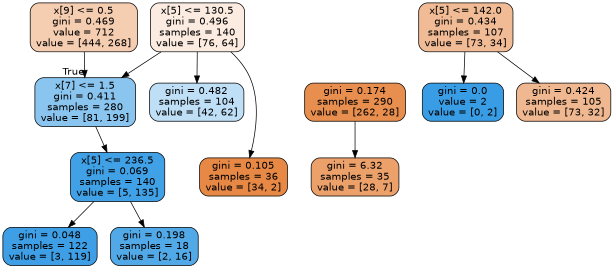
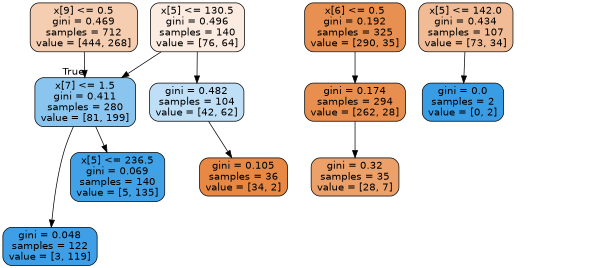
node "x[9] <= 0.5 gini = 0.469 value = 712 value = [444, 268]": label "x[9] <= 0.5 gini = 0.469 value = 712 value = [444, 268]" -> "x[9] <= 0.5 gini = 0.469 samples = 712 value = [444, 268]"
node "x[6] <= 0.5 gini = 0.192 samples = 325 value = [290, 35]": added
edge "x[5] <= 130.5 gini = 0.496 samples = 140 value = [76, 64]" -> "gini = 0.105 samples = 36 value = [34, 2]": now "gini = 0.482 samples = 104 value = [42, 62]" -> "gini = 0.105 samples = 36 value = [34, 2]"
node "gini = 0.174 samples = 290 value = [262, 28]": label "gini = 0.174 samples = 290 value = [262, 28]" -> "gini = 0.174 samples = 294 value = [262, 28]"
node "gini = 0.0 value = 2 value = [0, 2]": label "gini = 0.0 value = 2 value = [0, 2]" -> "gini = 0.0 samples = 2 value = [0, 2]"
node "gini = 0.424 samples = 105 value = [73, 32]": removed
node "gini = 6.32 samples = 35 value = [28, 7]": label "gini = 6.32 samples = 35 value = [28, 7]" -> "gini = 0.32 samples = 35 value = [28, 7]"
edge "x[5] <= 236.5 gini = 0.069 samples = 140 value = [5, 135]" -> "gini = 0.048 samples = 122 value = [3, 119]": now "x[7] <= 1.5 gini = 0.411 samples = 280 value = [81, 199]" -> "gini = 0.048 samples = 122 value = [3, 119]"
node "gini = 0.198 samples = 18 value = [2, 16]": removed
